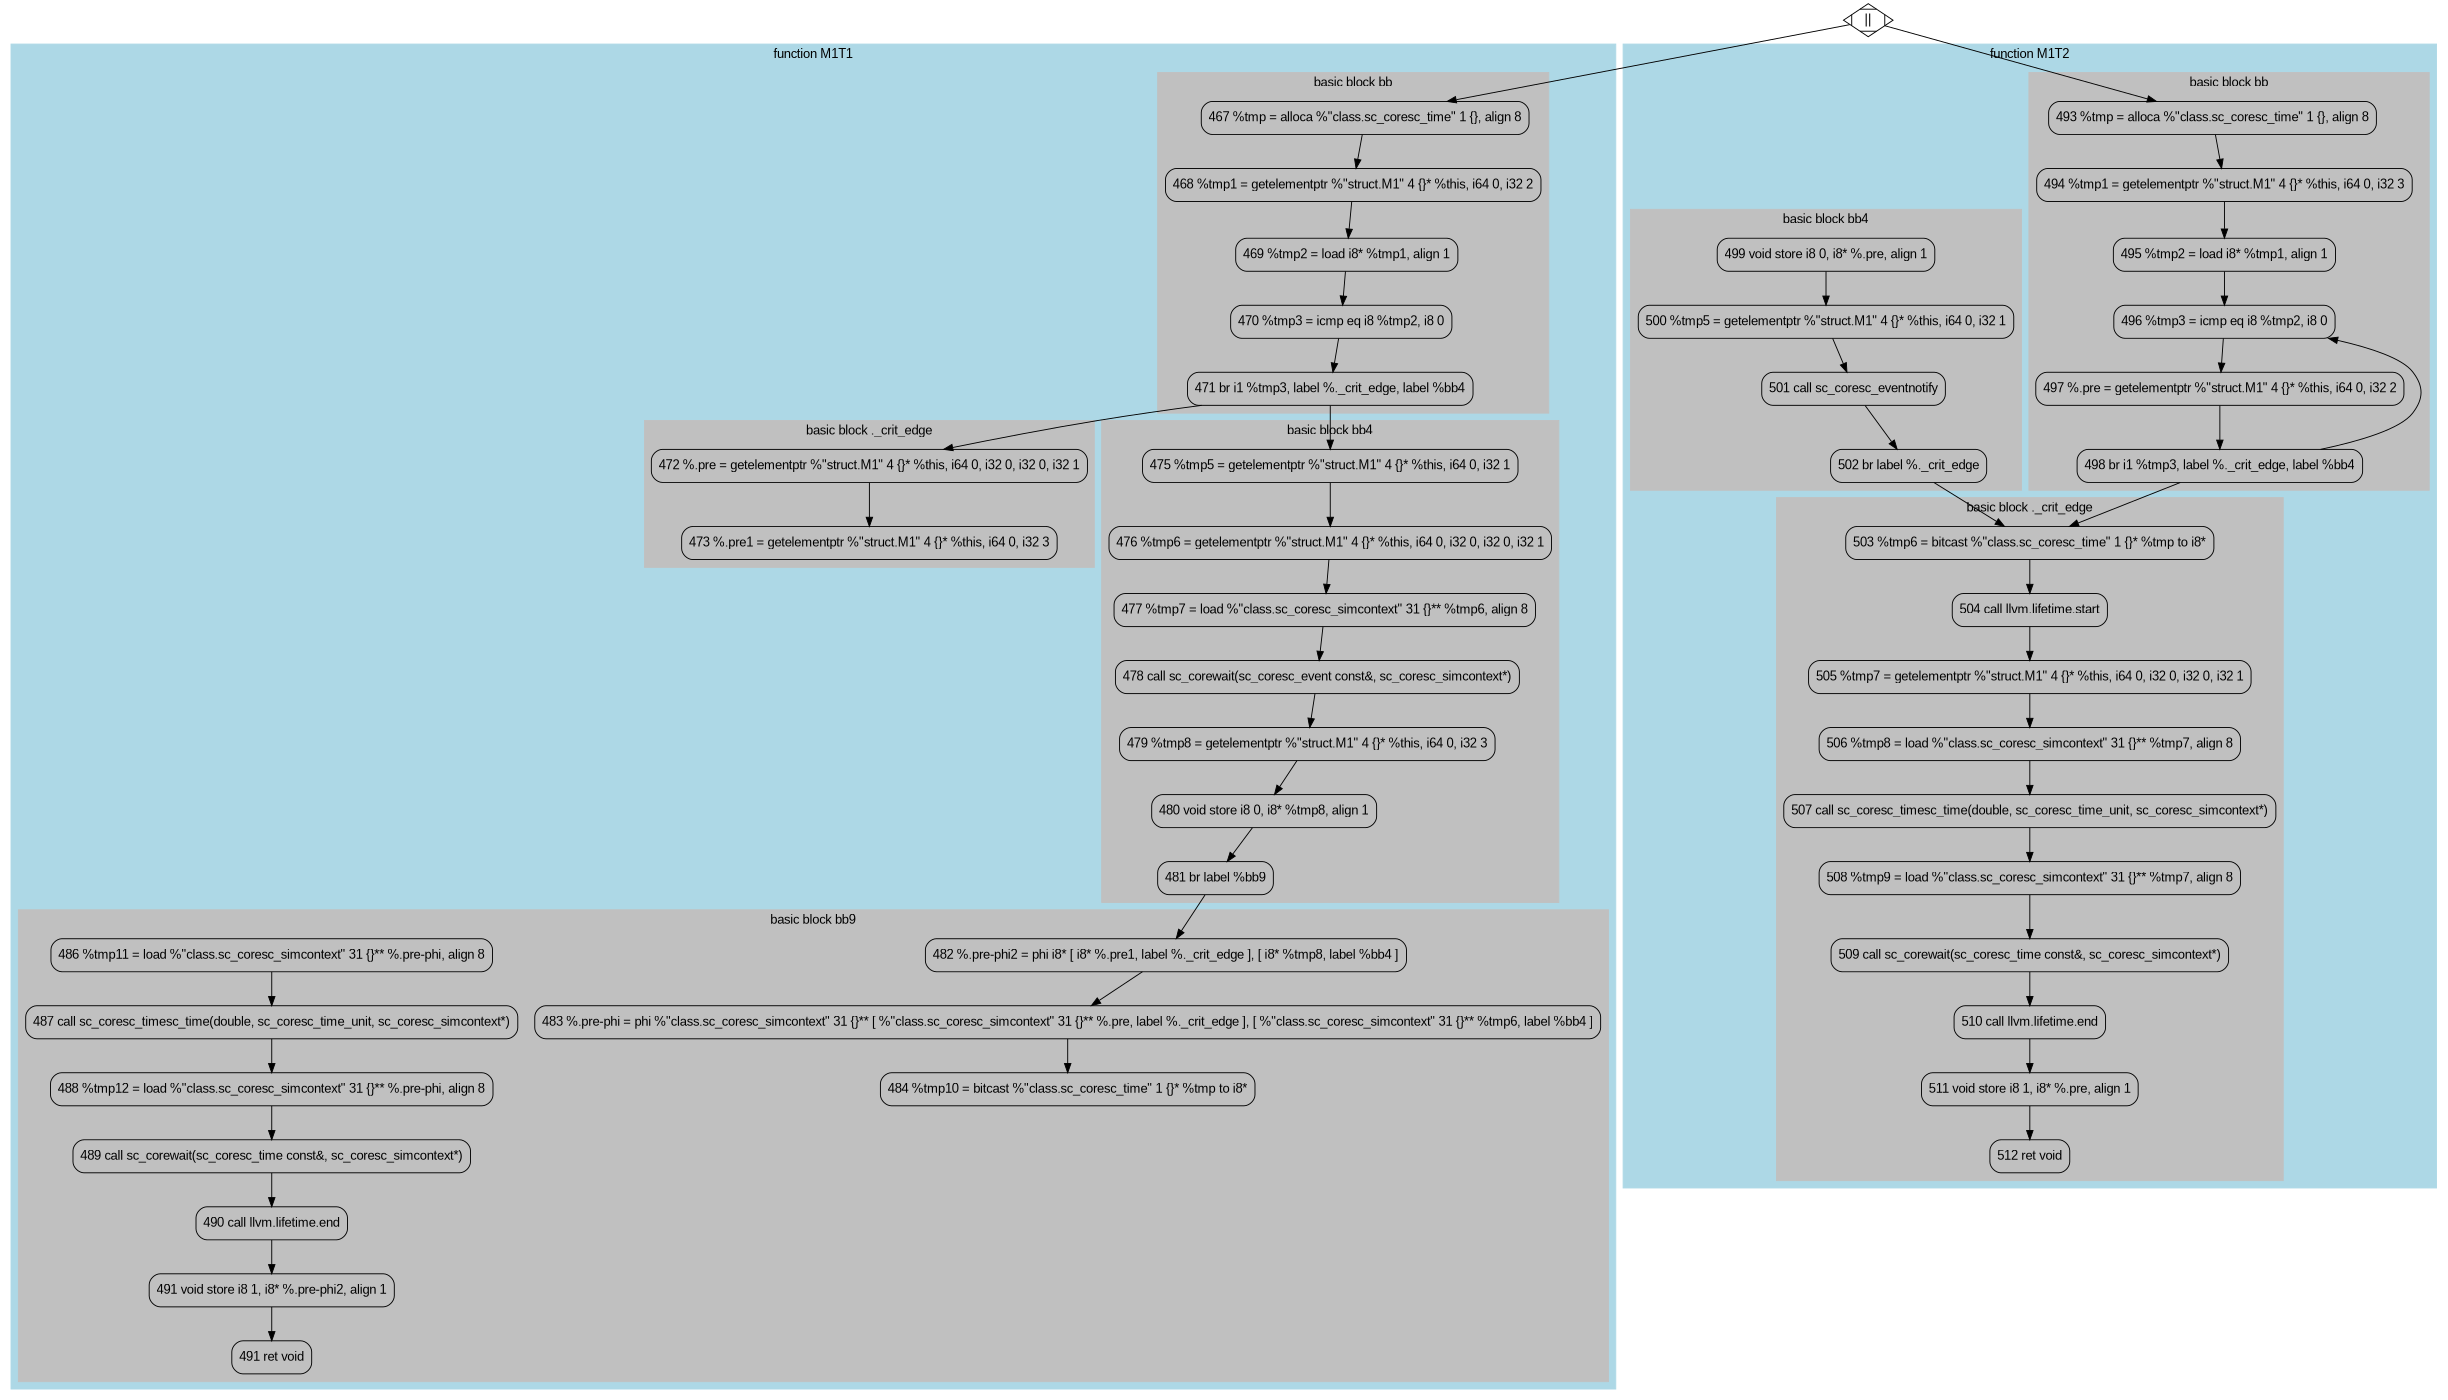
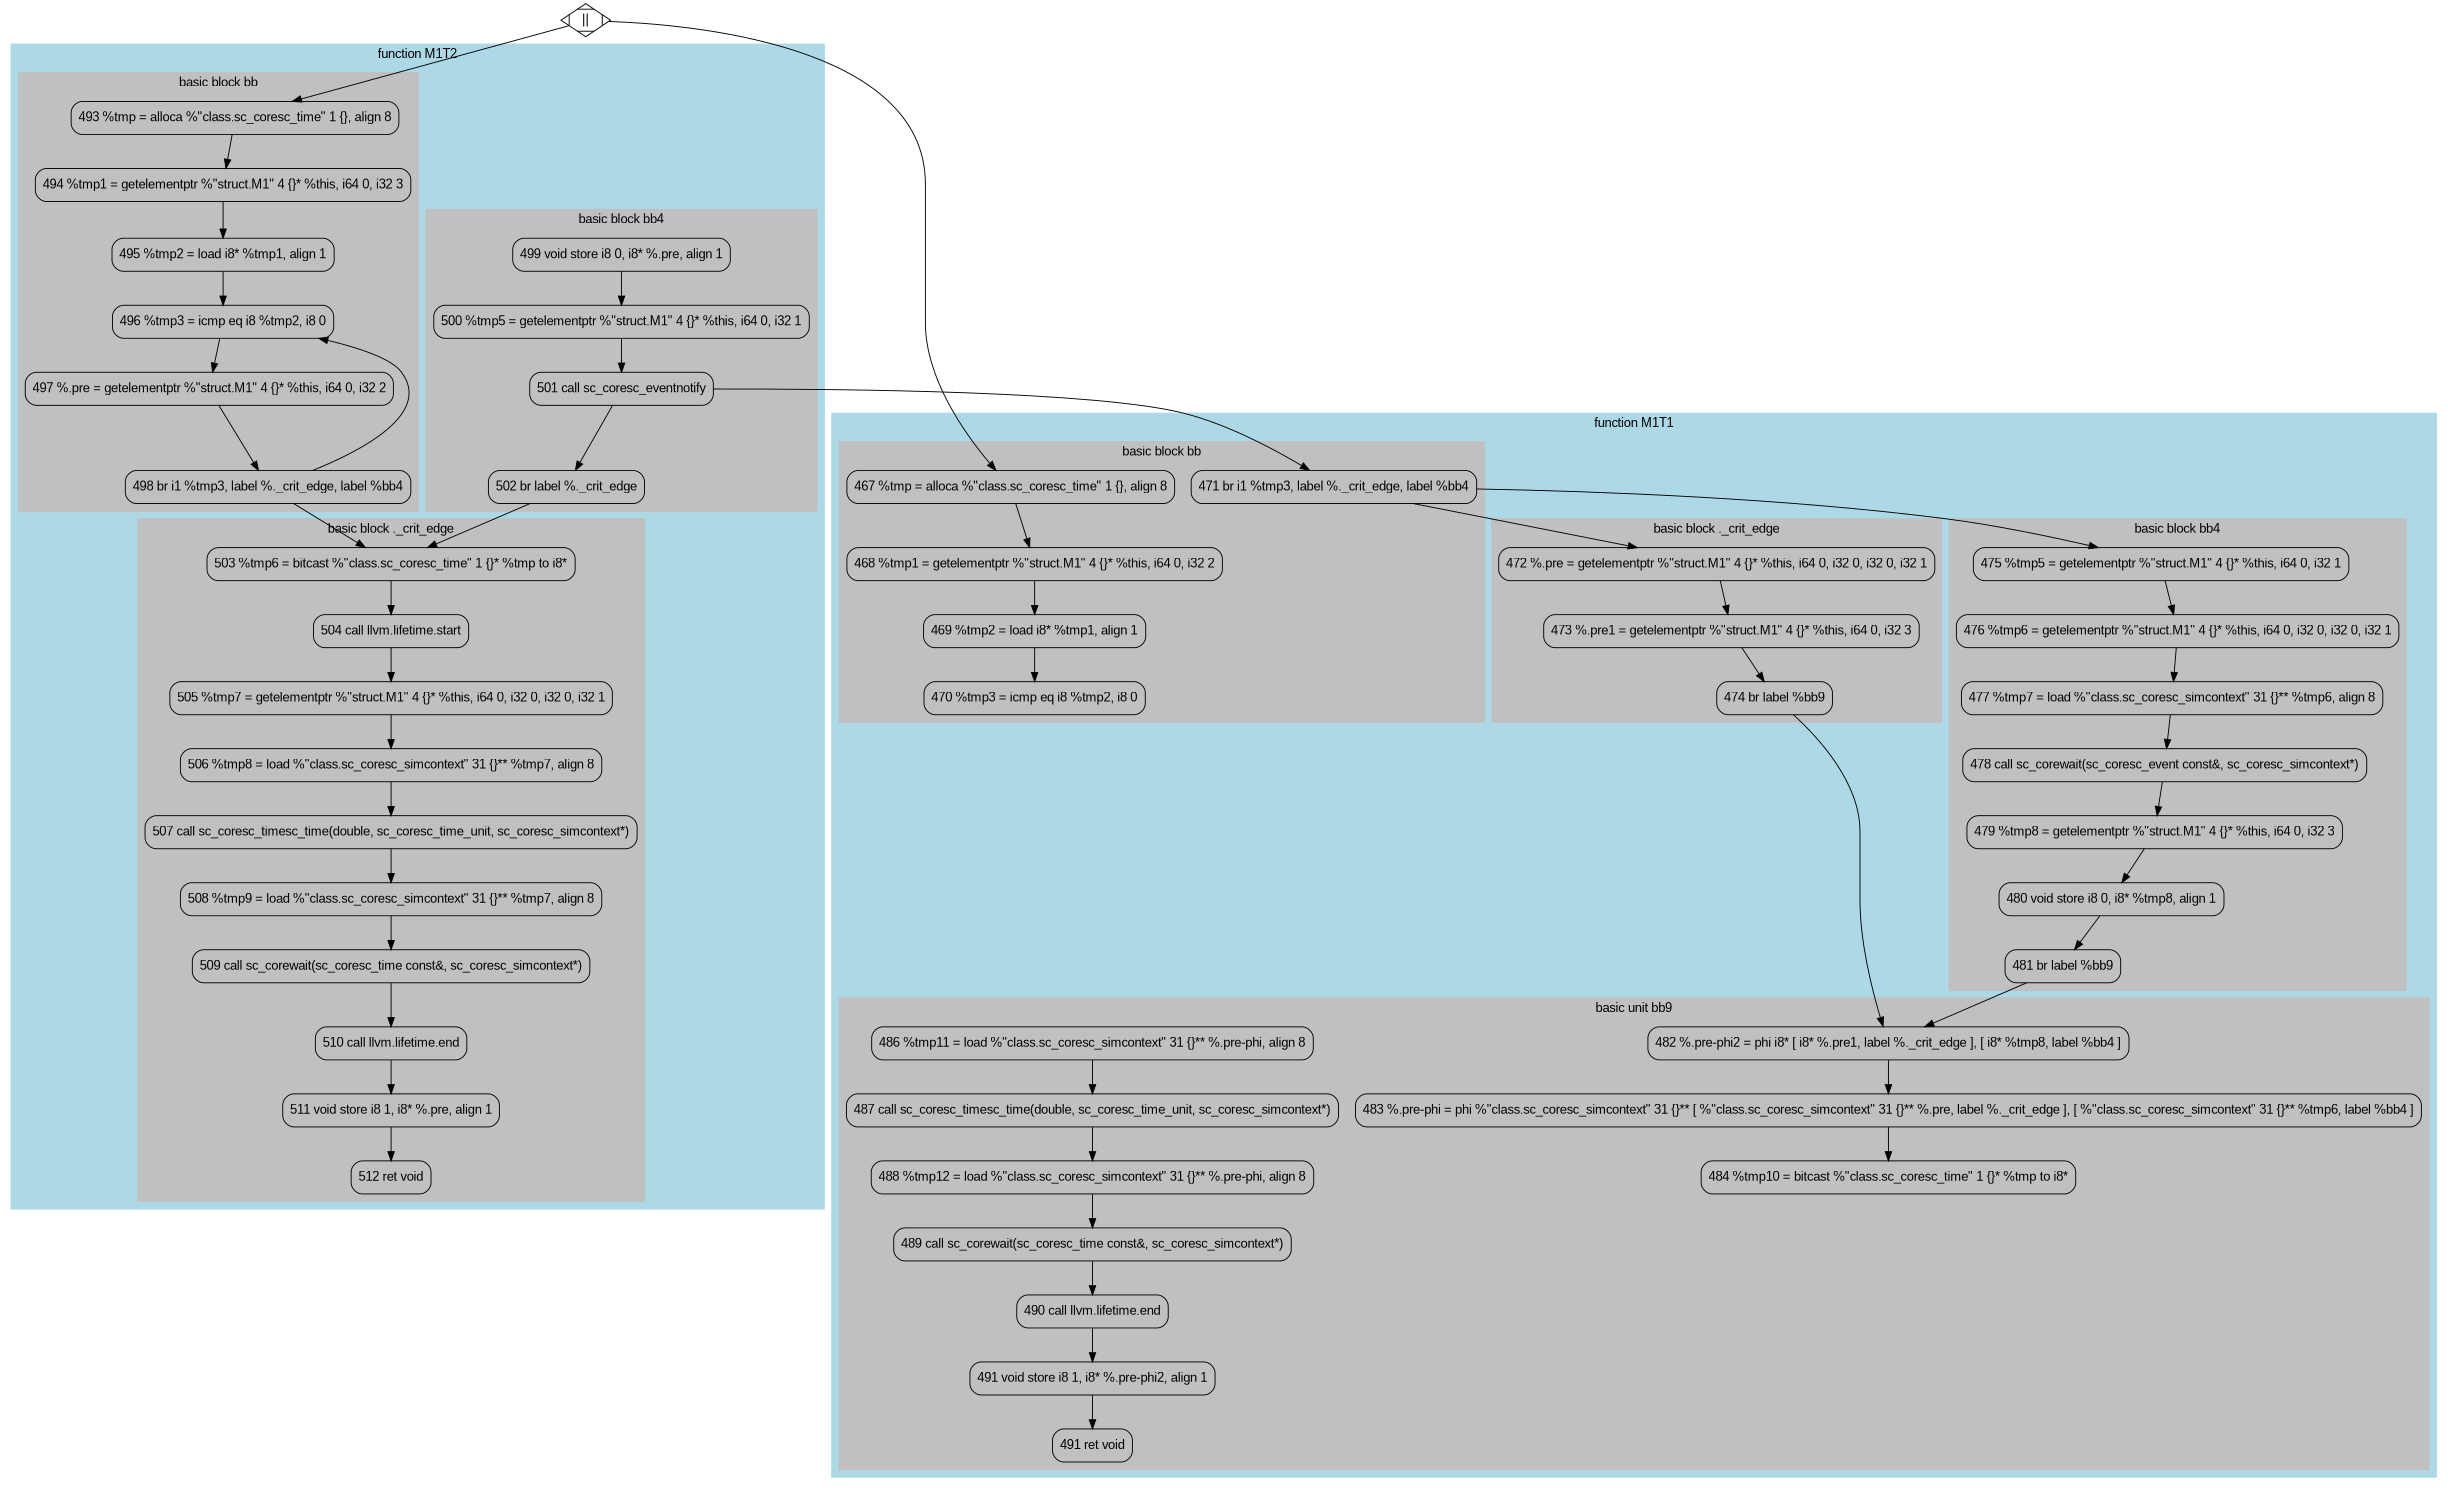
edge "470 %tmp3 = icmp eq i8 %tmp2, i8 0" -> "471 br i1 %tmp3, label %._crit_edge, label %bb4": now "501 call sc_coresc_eventnotify" -> "471 br i1 %tmp3, label %._crit_edge, label %bb4"
node "474 br label %bb9": added
cluster "basic block bb9": label "basic block bb9" -> "basic unit bb9"
